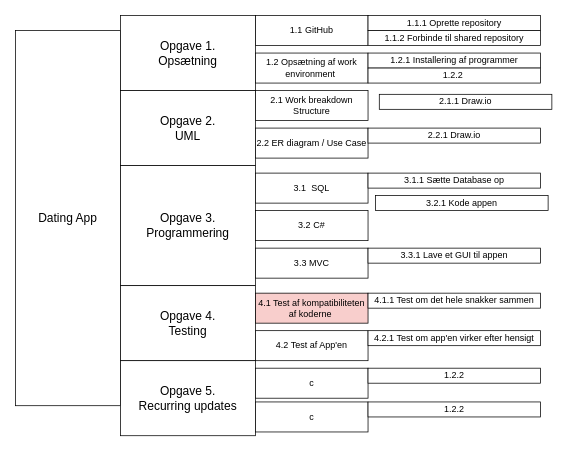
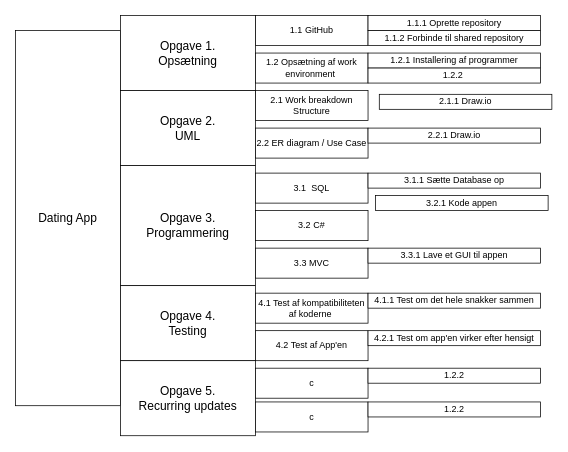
node "4.1 Test af kompatibiliteten af koderne": fillcolor #f8cecc -> #ffffff
